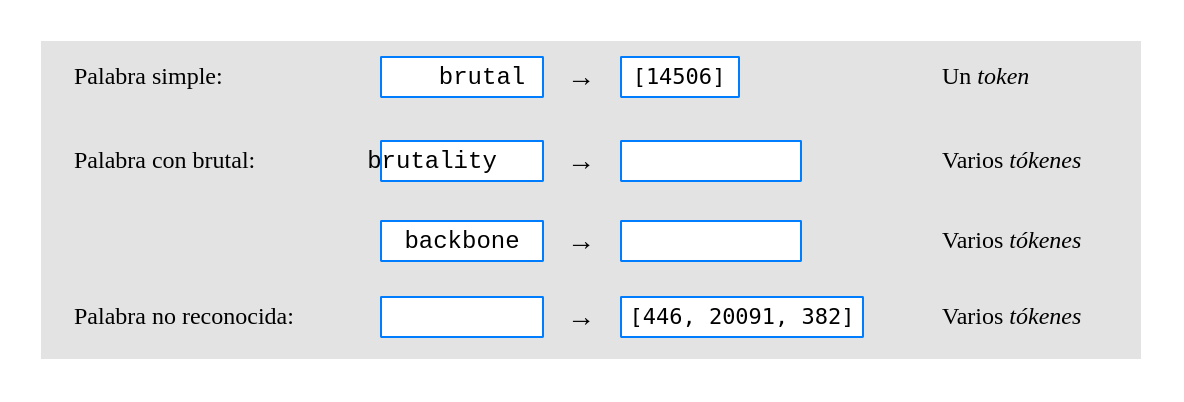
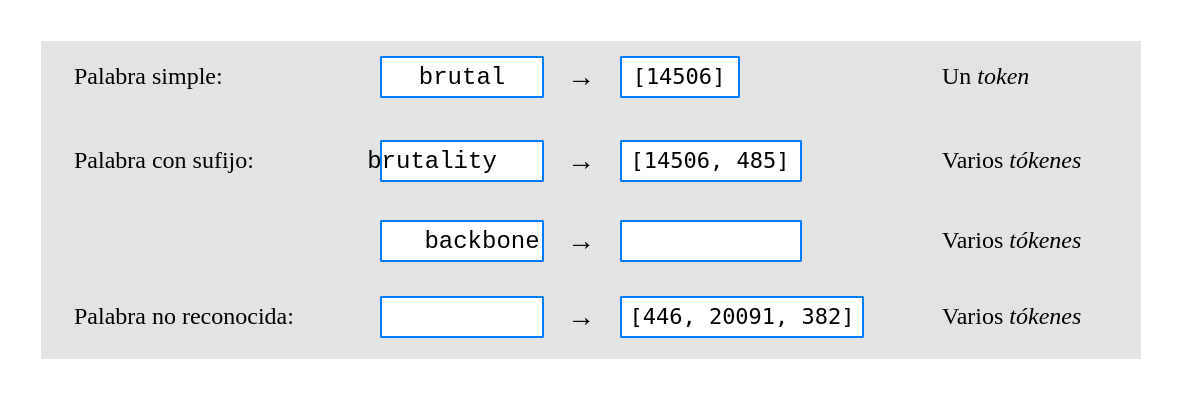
node "brutal": moved (482, 79) -> (462, 79)
node "Palabra con brutal:": label "Palabra con brutal:" -> "Palabra con sufijo:"
node "[14506, 485]": added
node "backbone": moved (462, 243) -> (482, 243)
